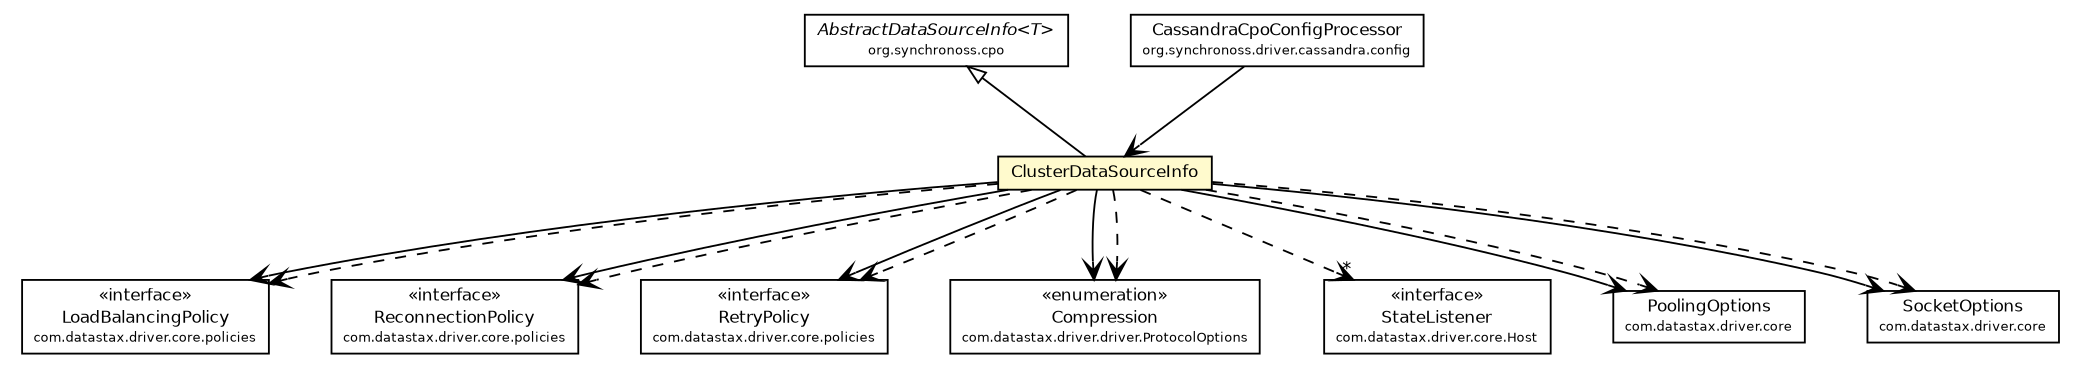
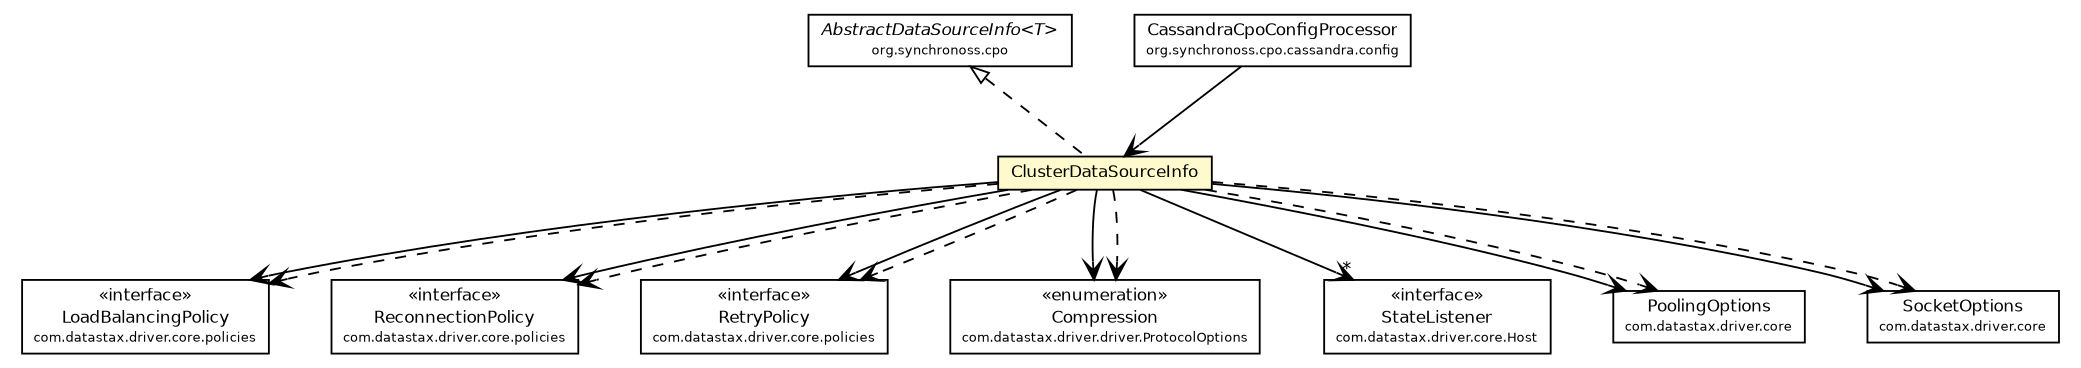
node "CassandraCpoConfigProcessor": text "org.synchronoss.driver.cassandra.config" -> "org.synchronoss.cpo.cassandra.config"
edge "ClusterDataSourceInfo" -> "AbstractDataSourceInfo<T>": style solid -> dashed
edge "ClusterDataSourceInfo" -> "StateListener": style dashed -> solid
